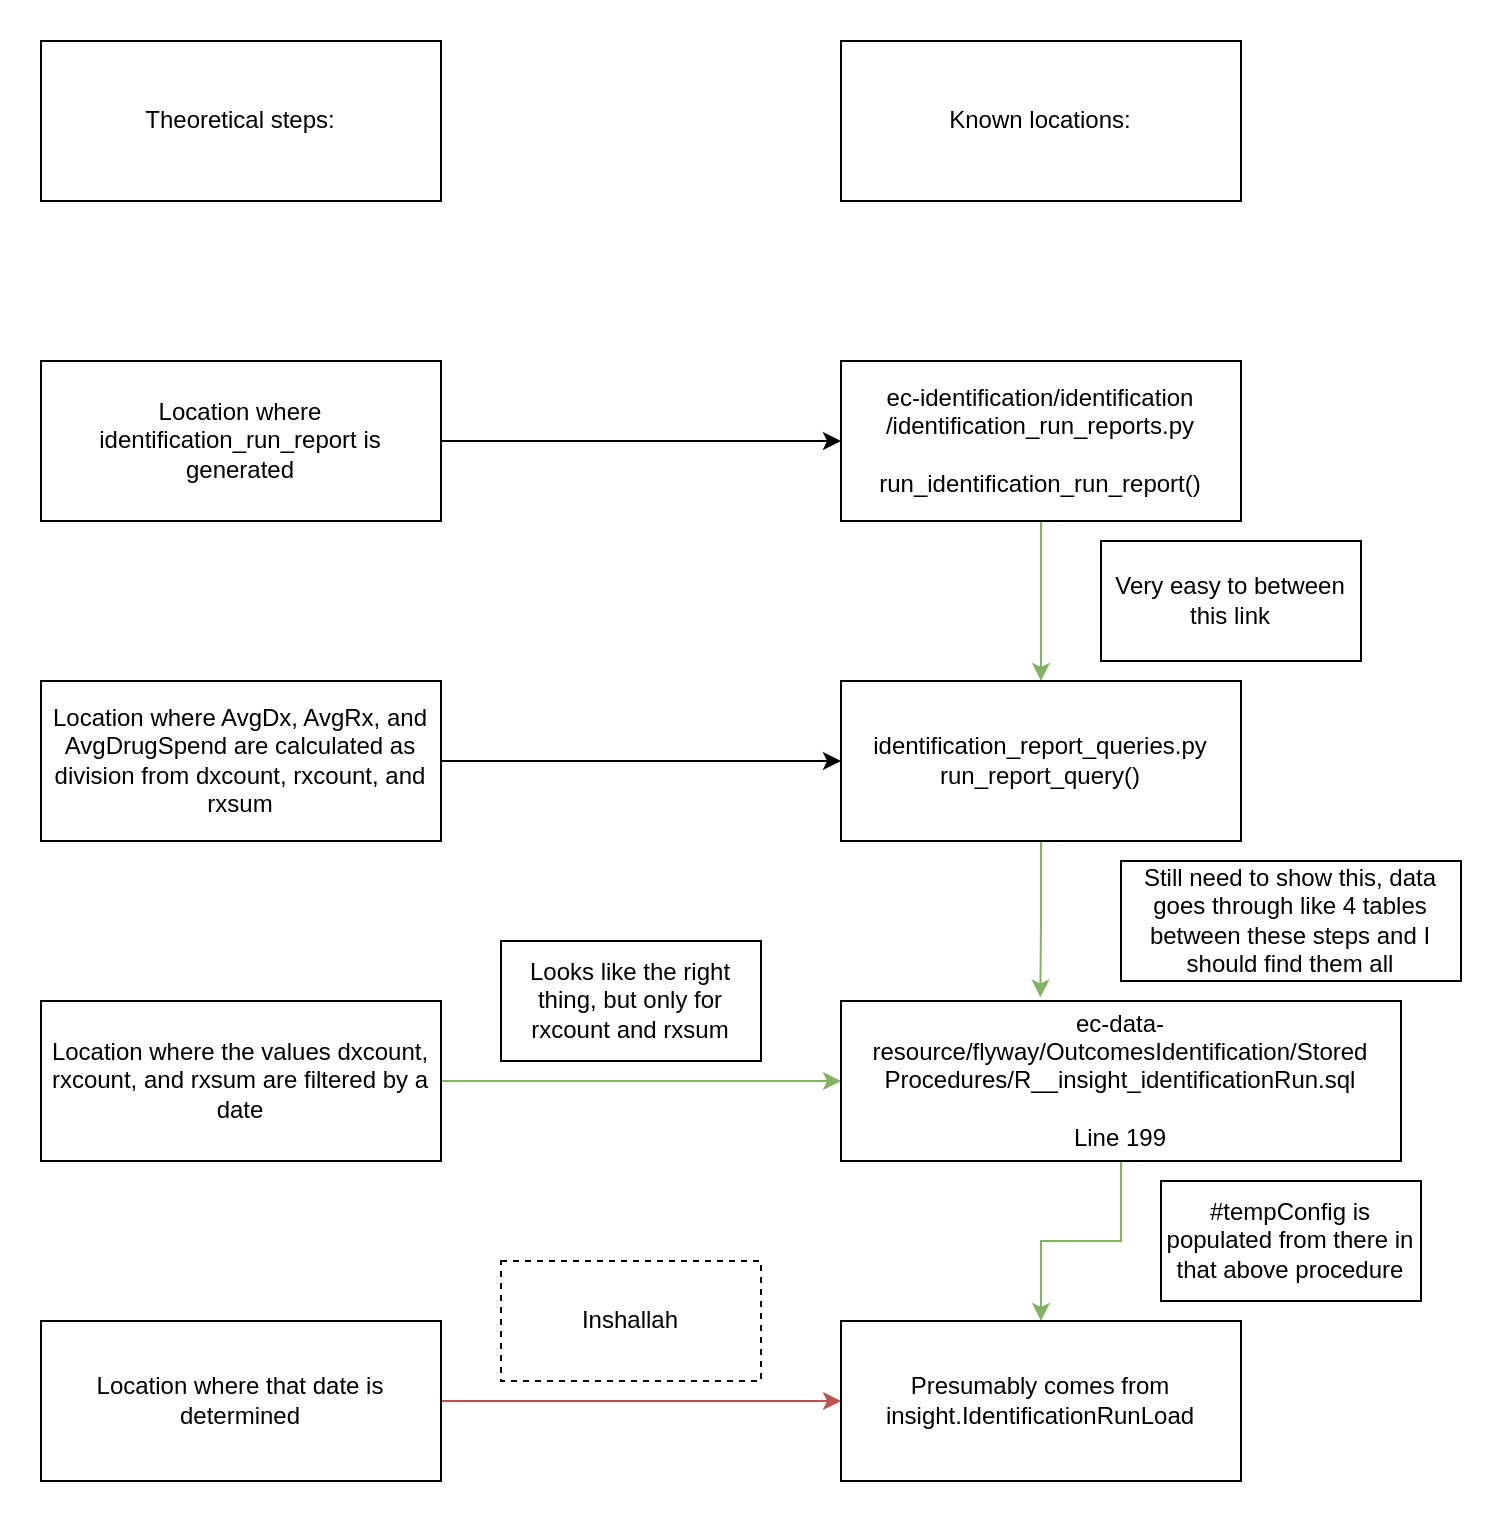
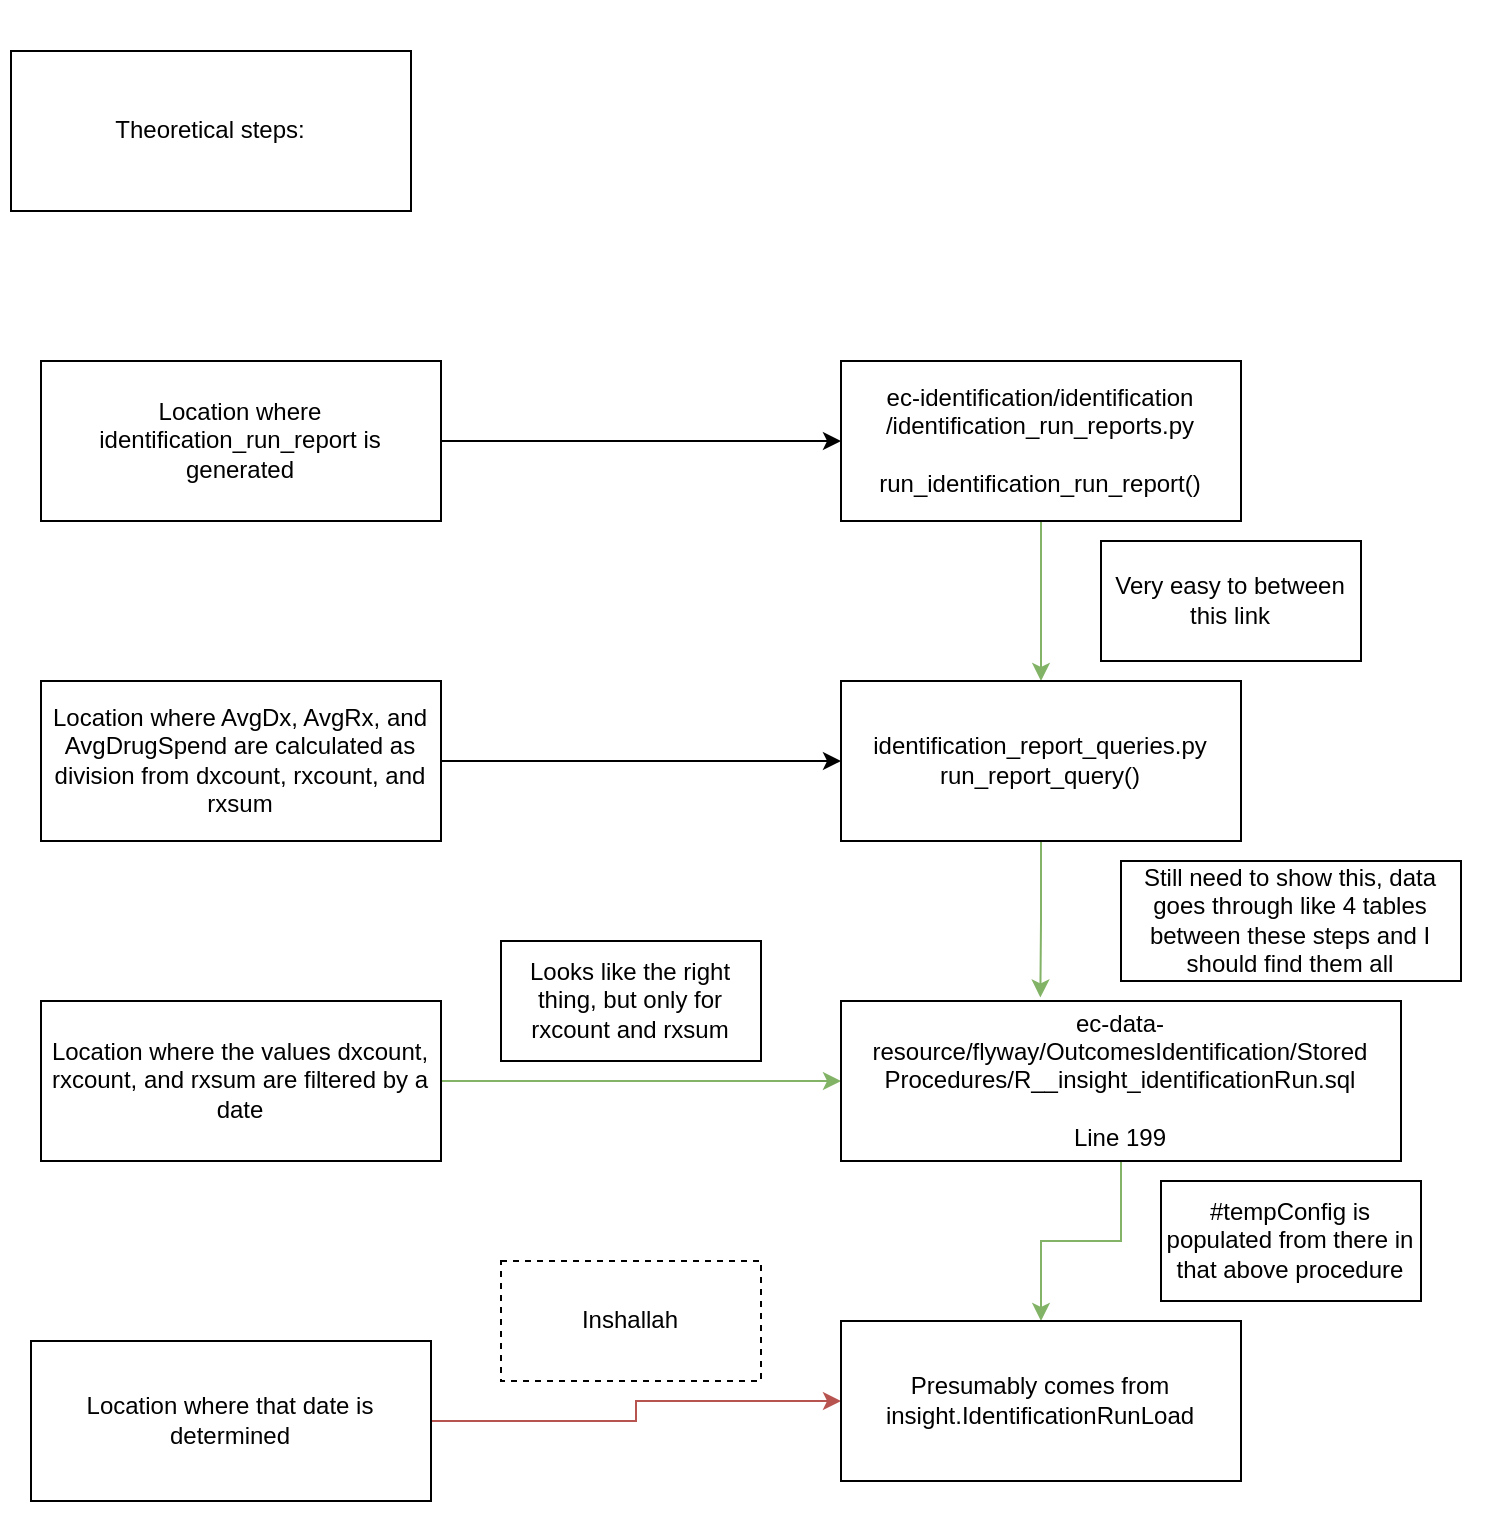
node "Theoretical steps:": moved (241, 121) -> (211, 131)
node "Known locations:": removed
node "Location where that date is determined": moved (241, 1401) -> (231, 1421)
